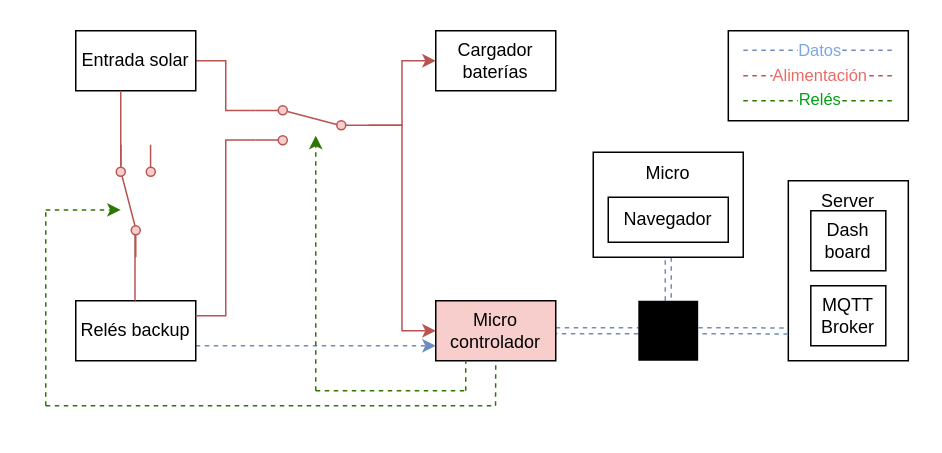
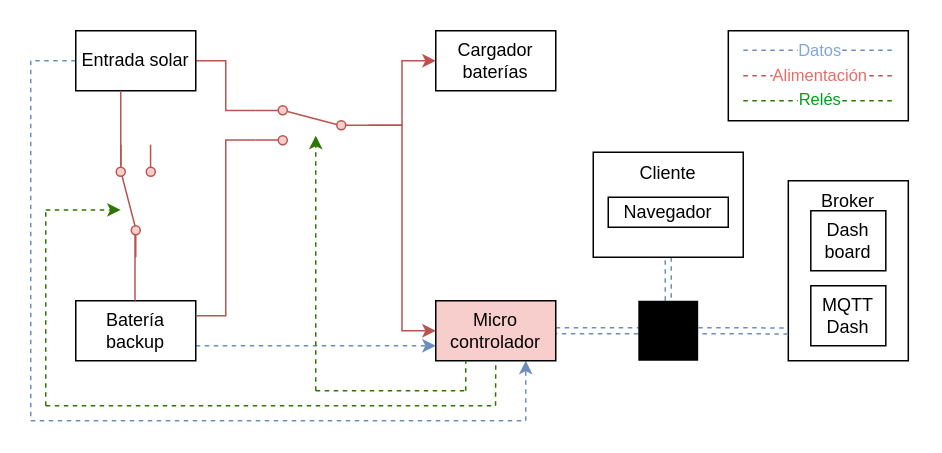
node "Micro": label "Micro" -> "Cliente"
node "Server": label "Server" -> "Broker"
node "Navegador": size 120x45 -> 120x30
node "MQTT Broker": label "MQTT Broker" -> "MQTT Dash"
node "Relés backup": label "Relés backup" -> "Batería backup"
edge "Entrada solar" -> "Micro controlador": added
